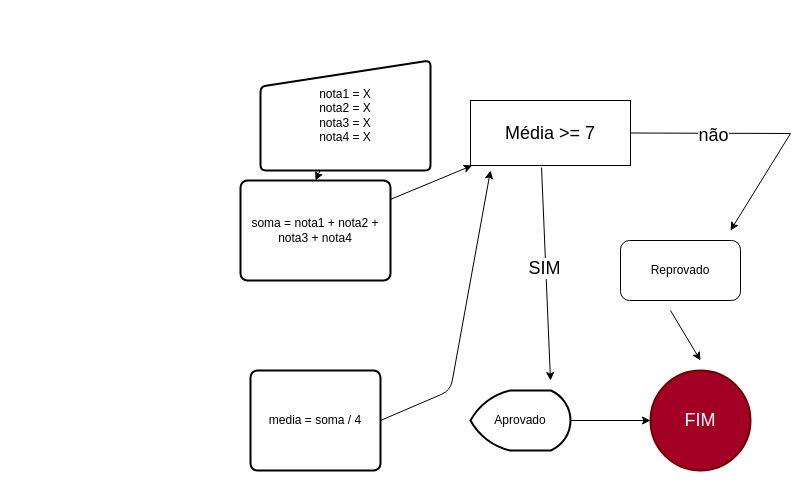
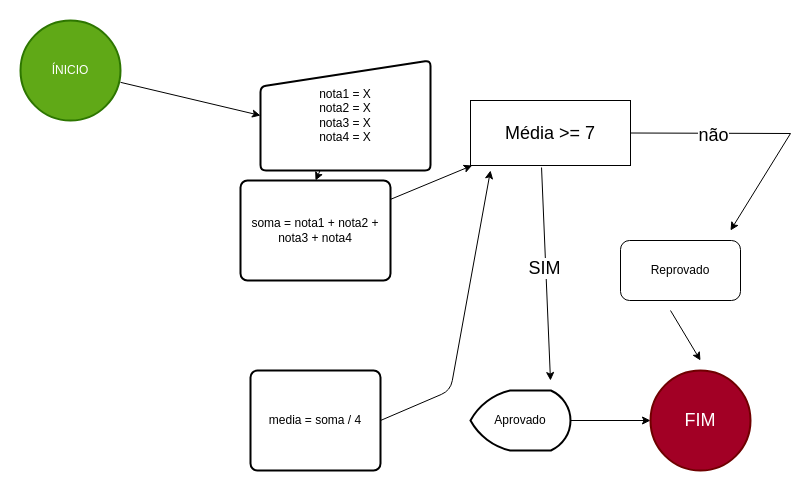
node "ÍNICIO": added
edge "ÍNICIO" -> "nota1 = X nota2 = X nota3 = X nota4 = X": added
